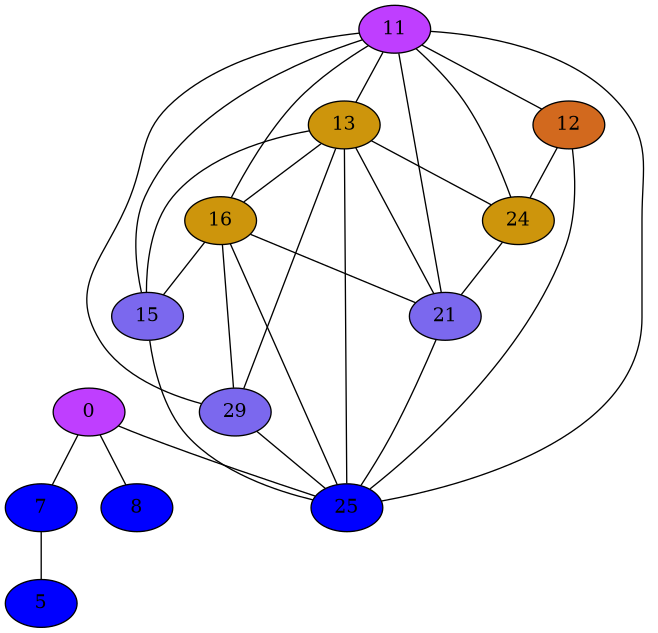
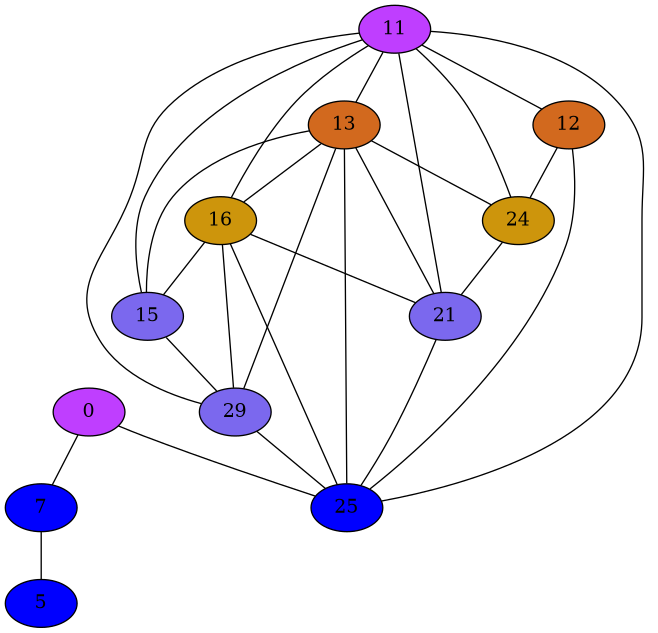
node "13": fillcolor darkgoldenrod3 -> chocolate
edge "15" -- "25": now "15" -- "29"
node "8": removed
